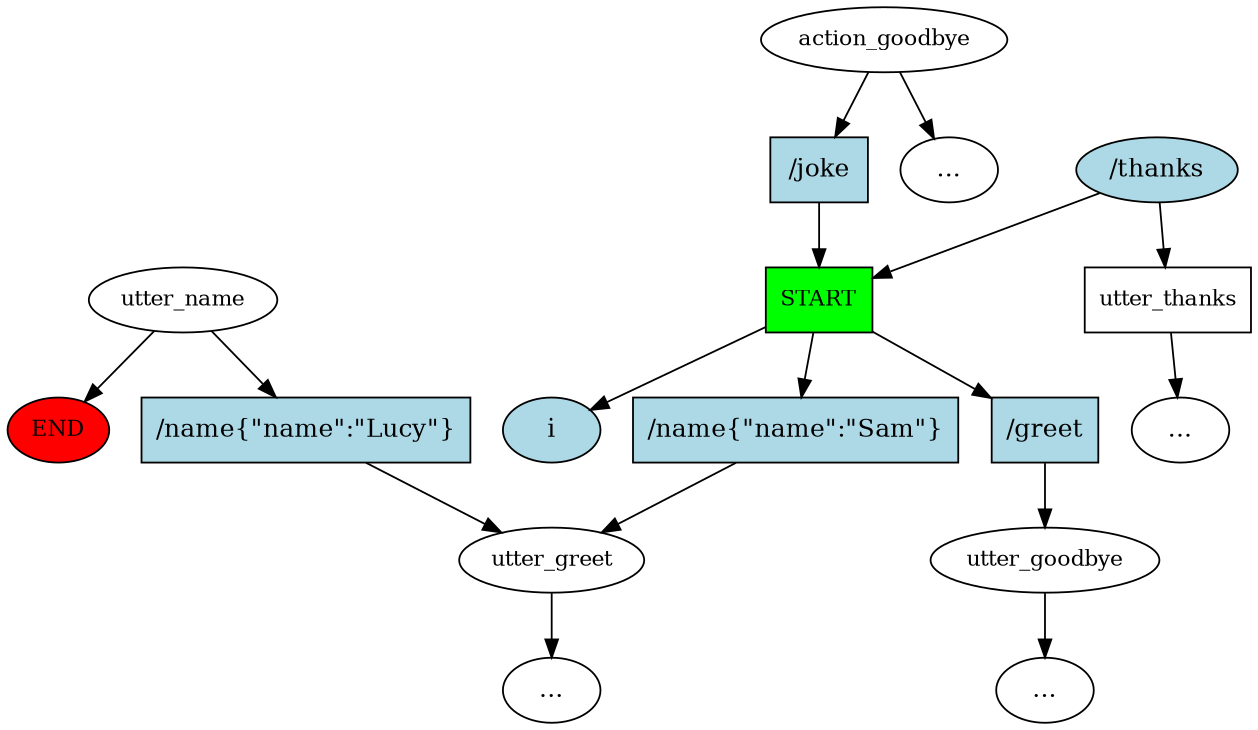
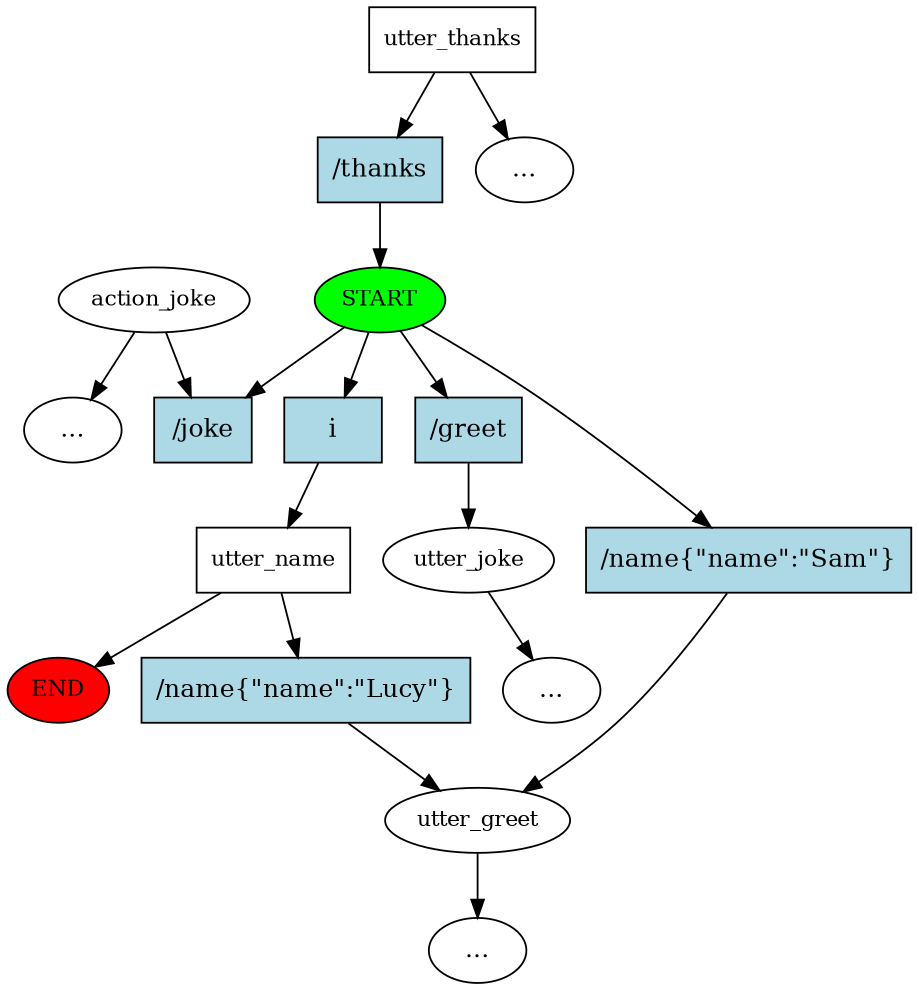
node "action_goodbye": label "action_goodbye" -> "action_joke"
node "/thanks": shape ellipse -> box
edge "/joke" -> "START": reversed
edge "/thanks" -> "utter_thanks": reversed
node "utter_name": shape ellipse -> box
node "START": shape box -> ellipse
node "i": shape ellipse -> box
edge "i" -> "utter_name": added
node "utter_goodbye": label "utter_goodbye" -> "utter_joke"
